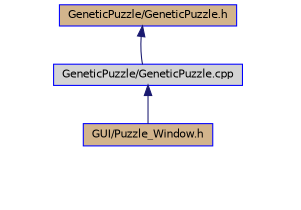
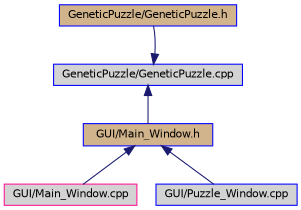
edge "GeneticPuzzle/GeneticPuzzle.cpp" -> "GeneticPuzzle/GeneticPuzzle.h": reversed
node "GUI/Puzzle_Window.h": label "GUI/Puzzle_Window.h" -> "GUI/Main_Window.h"
node "GUI/Main_Window.cpp": added
node "GUI/Puzzle_Window.cpp": added
